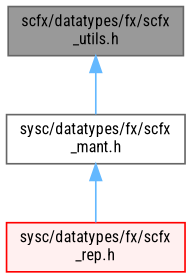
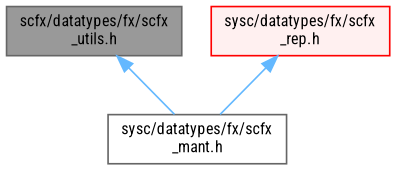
edge "sysc/datatypes/fx/scfx _rep.h" -> "sysc/datatypes/fx/scfx _mant.h": reversed
